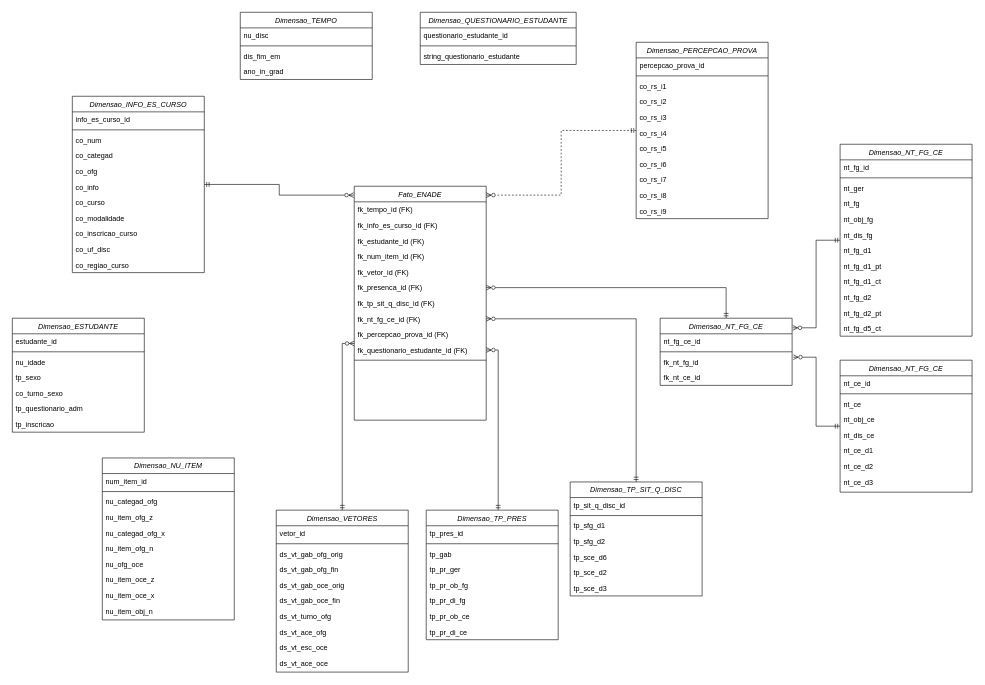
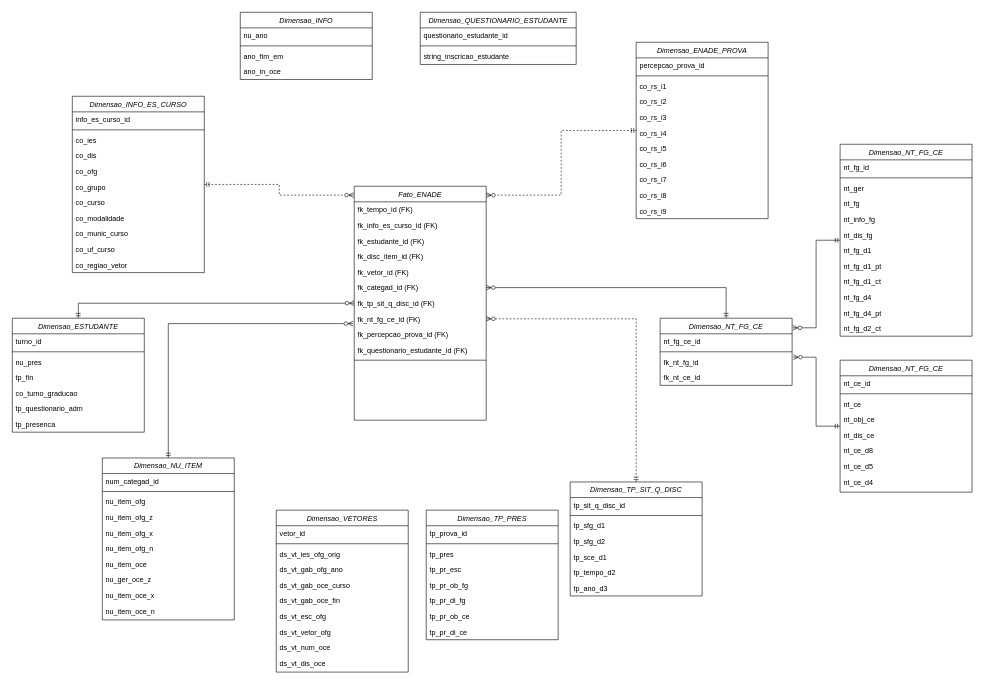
node "Dimensao_TEMPO": label "Dimensao_TEMPO" -> "Dimensao_INFO"
node "nu_disc": label "nu_disc" -> "nu_ano"
node "Dimensao_PERCEPCAO_PROVA": label "Dimensao_PERCEPCAO_PROVA" -> "Dimensao_ENADE_PROVA"
node "dis_fim_em": label "dis_fim_em" -> "ano_fim_em"
node "string_questionario_estudante": label "string_questionario_estudante" -> "string_inscricao_estudante"
node "ano_in_grad": label "ano_in_grad" -> "ano_in_oce"
node "co_num": label "co_num" -> "co_ies"
node "co_categad": label "co_categad" -> "co_dis"
edge "Dimensao_INFO_ES_CURSO" -- "Fato_ENADE": style solid -> dashed
node "co_info": label "co_info" -> "co_grupo"
node "nt_obj_fg": label "nt_obj_fg" -> "nt_info_fg"
node "co_inscricao_curso": label "co_inscricao_curso" -> "co_munic_curso"
node "co_uf_disc": label "co_uf_disc" -> "co_uf_curso"
node "fk_num_item_id (FK)": label "fk_num_item_id (FK)" -> "fk_disc_item_id (FK)"
node "co_regiao_curso": label "co_regiao_curso" -> "co_regiao_vetor"
node "fk_presenca_id (FK)": label "fk_presenca_id (FK)" -> "fk_categad_id (FK)"
node "nt_fg_d2": label "nt_fg_d2" -> "nt_fg_d4"
edge "fk_tp_sit_q_disc_id (FK)" -- "Dimensao_ESTUDANTE": added
node "nt_fg_d2_pt": label "nt_fg_d2_pt" -> "nt_fg_d4_pt"
edge "fk_nt_fg_ce_id (FK)" -- "Dimensao_NU_ITEM": added
node "nt_fg_d5_ct": label "nt_fg_d5_ct" -> "nt_fg_d2_ct"
edge "fk_nt_fg_ce_id (FK)" -- "Dimensao_TP_SIT_Q_DISC": style solid -> dashed
node "estudante_id": label "estudante_id" -> "turno_id"
node "nu_idade": label "nu_idade" -> "nu_pres"
node "tp_sexo": label "tp_sexo" -> "tp_fin"
node "co_turno_sexo": label "co_turno_sexo" -> "co_turno_graducao"
node "tp_inscricao": label "tp_inscricao" -> "tp_presenca"
edge "fk_percepcao_prova_id (FK)" -- "Dimensao_VETORES": removed
edge "fk_questionario_estudante_id (FK)" -- "Dimensao_TP_PRES": removed
node "nt_ce_d1": label "nt_ce_d1" -> "nt_ce_d8"
node "nt_ce_d2": label "nt_ce_d2" -> "nt_ce_d5"
node "num_item_id": label "num_item_id" -> "num_categad_id"
node "nt_ce_d3": label "nt_ce_d3" -> "nt_ce_d4"
node "nu_categad_ofg": label "nu_categad_ofg" -> "nu_item_ofg"
node "nu_categad_ofg_x": label "nu_categad_ofg_x" -> "nu_item_ofg_x"
node "tp_pres_id": label "tp_pres_id" -> "tp_prova_id"
node "ds_vt_gab_ofg_orig": label "ds_vt_gab_ofg_orig" -> "ds_vt_ies_ofg_orig"
node "tp_gab": label "tp_gab" -> "tp_pres"
node "tp_sce_d6": label "tp_sce_d6" -> "tp_sce_d1"
node "nu_ofg_oce": label "nu_ofg_oce" -> "nu_item_oce"
node "ds_vt_gab_ofg_fin": label "ds_vt_gab_ofg_fin" -> "ds_vt_gab_ofg_ano"
node "tp_pr_ger": label "tp_pr_ger" -> "tp_pr_esc"
node "tp_sce_d2": label "tp_sce_d2" -> "tp_tempo_d2"
node "nu_item_oce_z": label "nu_item_oce_z" -> "nu_ger_oce_z"
node "ds_vt_gab_oce_orig": label "ds_vt_gab_oce_orig" -> "ds_vt_gab_oce_curso"
node "tp_sce_d3": label "tp_sce_d3" -> "tp_ano_d3"
node "nu_item_obj_n": label "nu_item_obj_n" -> "nu_item_oce_n"
node "ds_vt_turno_ofg": label "ds_vt_turno_ofg" -> "ds_vt_esc_ofg"
node "ds_vt_ace_ofg": label "ds_vt_ace_ofg" -> "ds_vt_vetor_ofg"
node "ds_vt_esc_oce": label "ds_vt_esc_oce" -> "ds_vt_num_oce"
node "ds_vt_ace_oce": label "ds_vt_ace_oce" -> "ds_vt_dis_oce"
